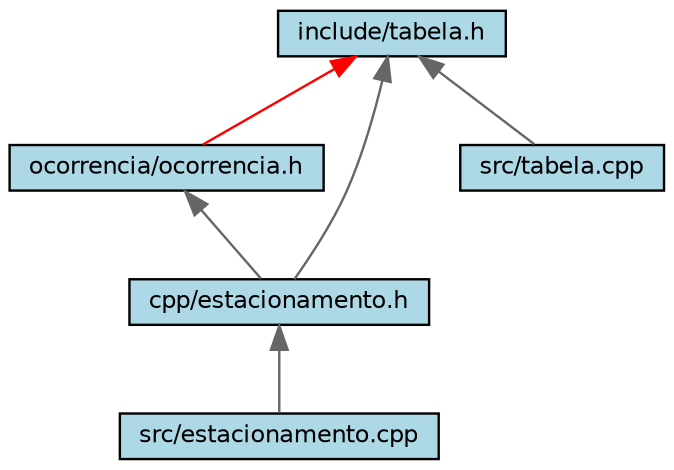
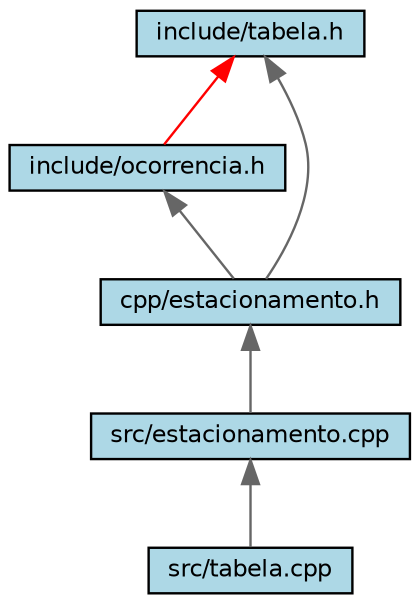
edge "src/tabela.cpp" -> "include/tabela.h": now "src/tabela.cpp" -> "src/estacionamento.cpp"
node "ocorrencia/ocorrencia.h": label "ocorrencia/ocorrencia.h" -> "include/ocorrencia.h"
